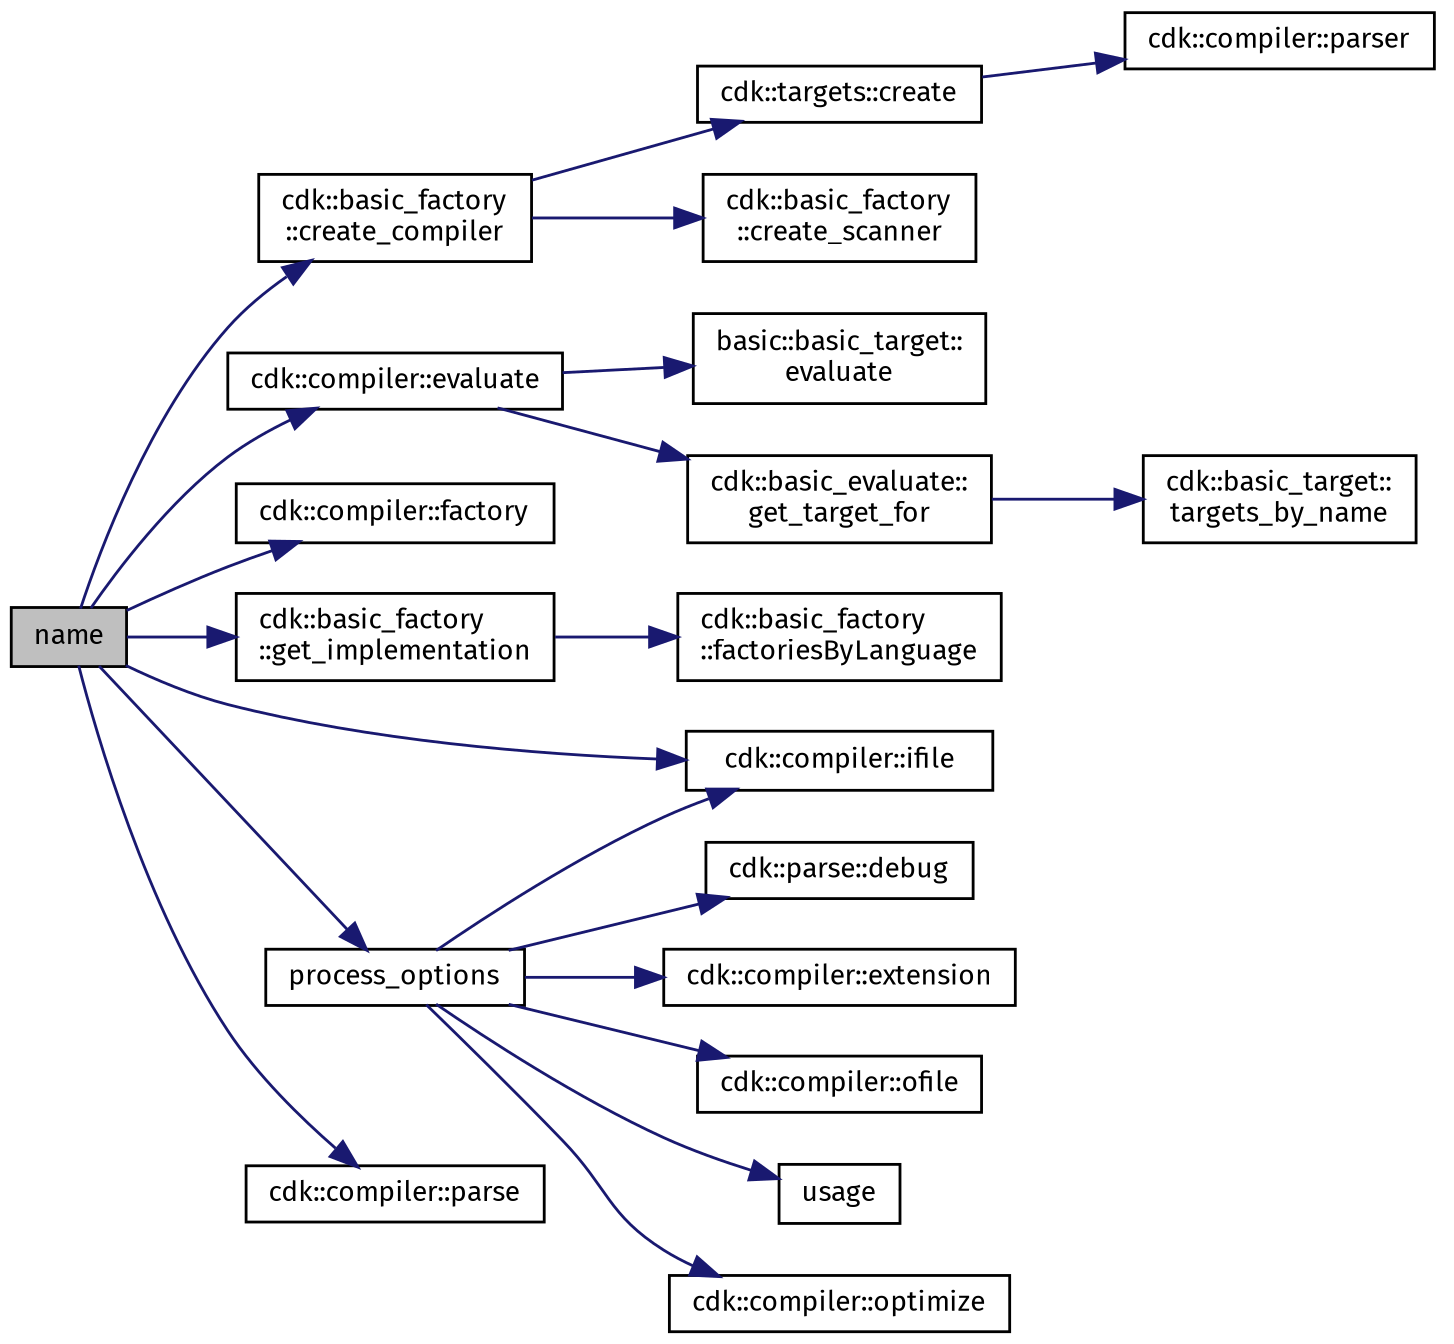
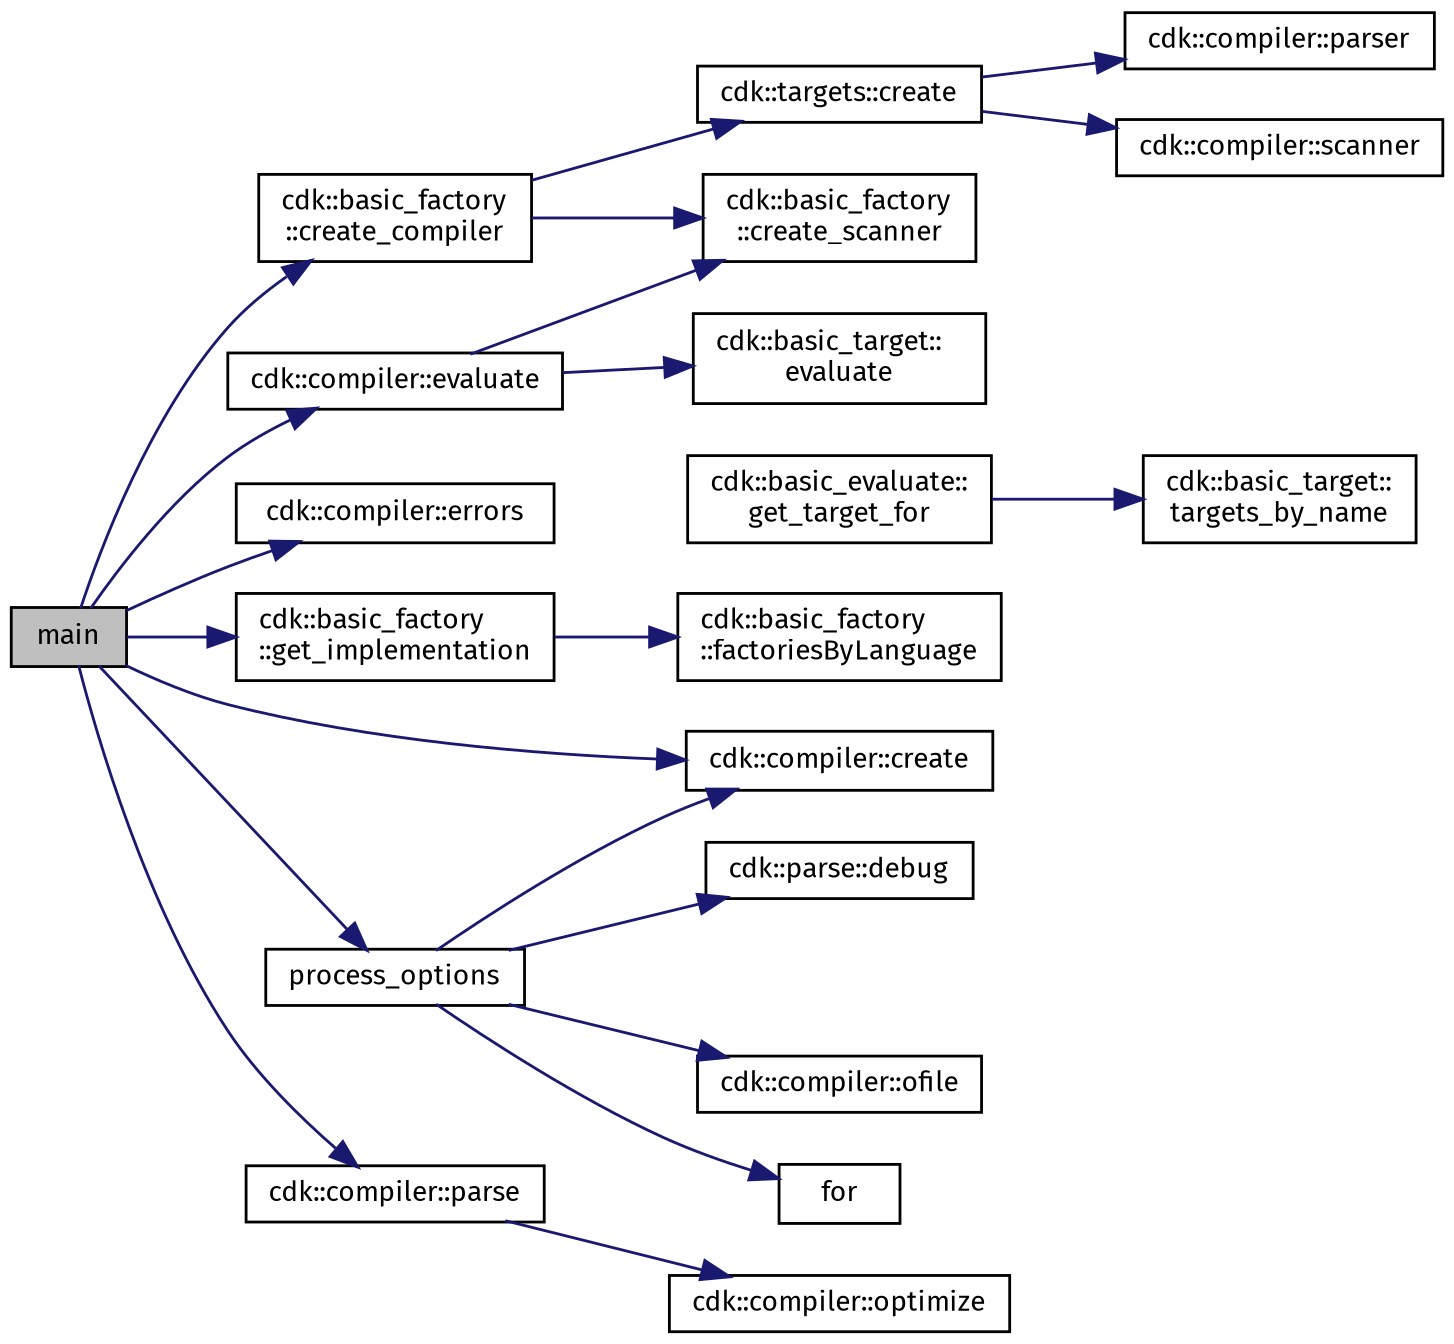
node "cdk::compiler::scanner": added
node "basic::basic_target:: evaluate": label "basic::basic_target:: evaluate" -> "cdk::basic_target:: evaluate"
edge "cdk::compiler::evaluate" -> "cdk::basic_evaluate:: get_target_for": now "cdk::compiler::evaluate" -> "cdk::basic_factory ::create_scanner"
node "cdk::compiler::factory": label "cdk::compiler::factory" -> "cdk::compiler::errors"
node "name": label "name" -> "main"
node "cdk::compiler::ifile": label "cdk::compiler::ifile" -> "cdk::compiler::create"
node "cdk::compiler::extension": removed
edge "process_options" -> "cdk::compiler::optimize": now "cdk::compiler::parse" -> "cdk::compiler::optimize"
node "usage": label "usage" -> "for"
